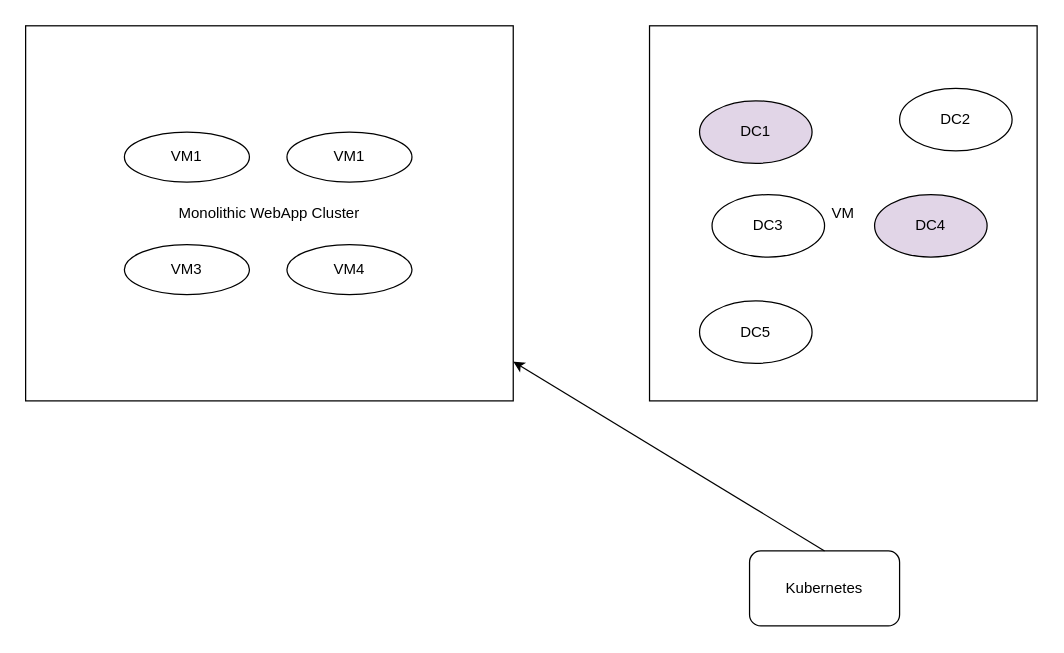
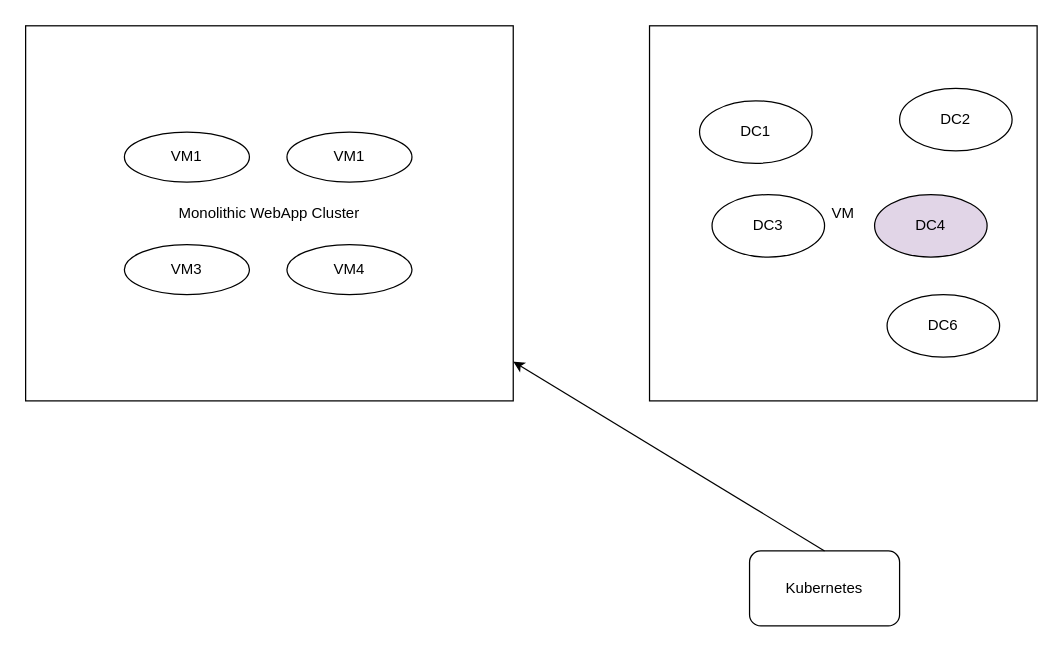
node "DC1": fillcolor #e1d5e7 -> #ffffff
node "DC6": added
node "DC5": removed
